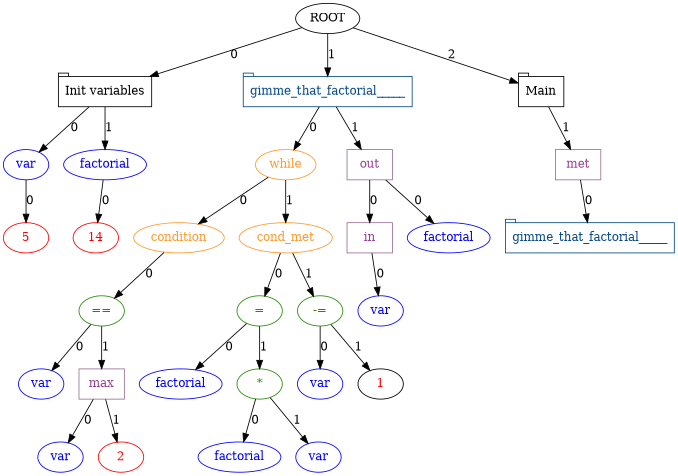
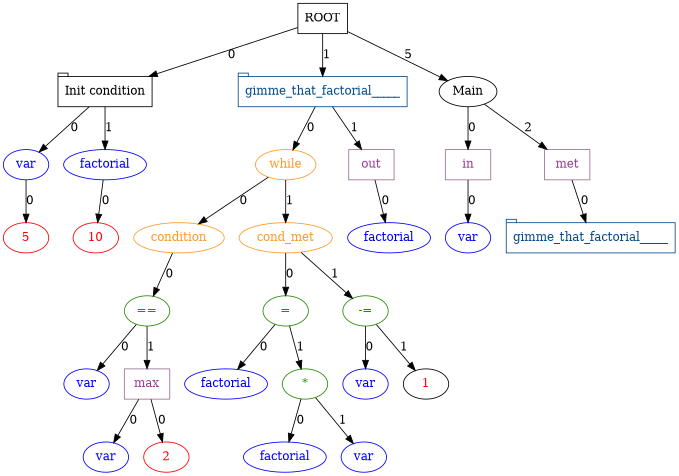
node "ROOT": shape ellipse -> box
edge "ROOT" -> "Main": label "2" -> "5"
node "Init variables": label "Init variables" -> "Init condition"
node "Main": shape tab -> ellipse
edge "Main" -> "met": label "1" -> "2"
edge "out" -> "in": now "Main" -> "in"
node "14": label "14" -> "10"
edge "max" -> "2": label "1" -> "0"
